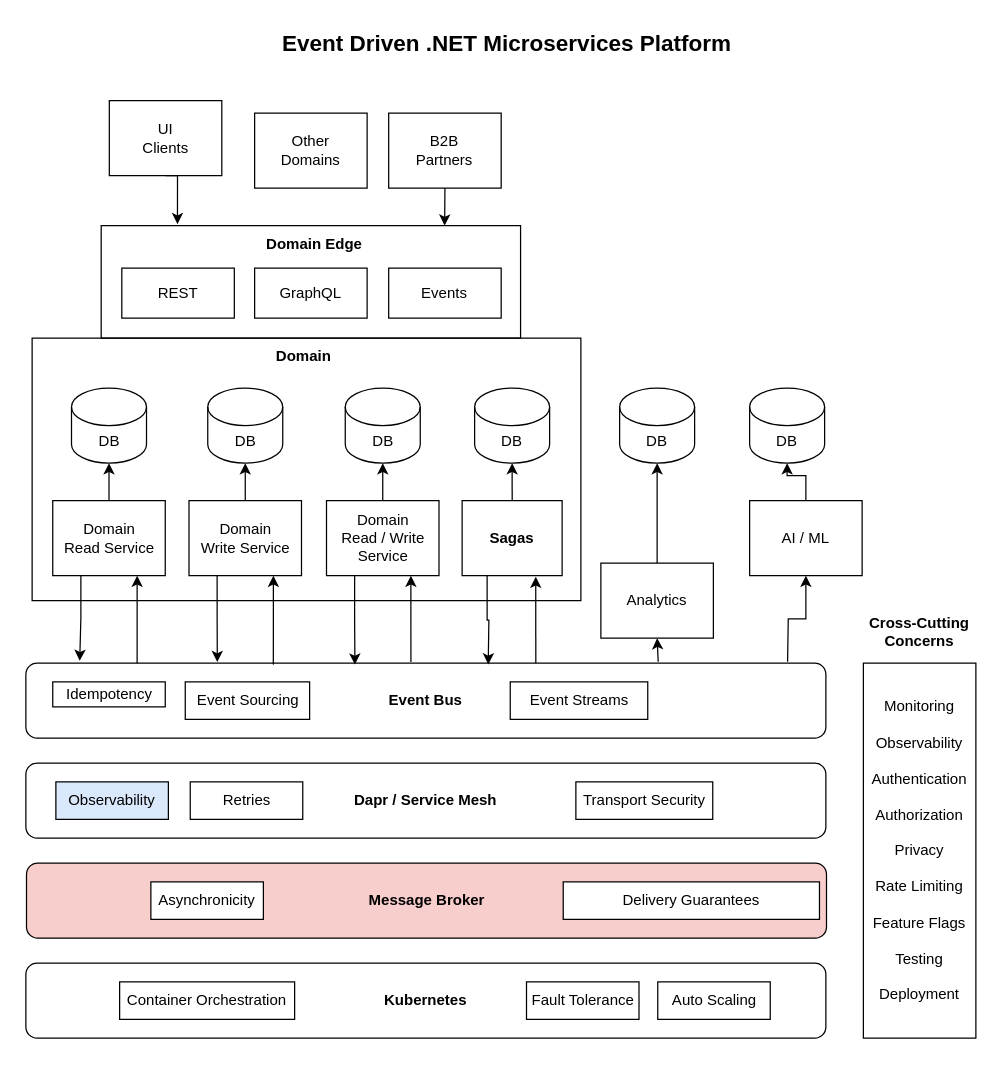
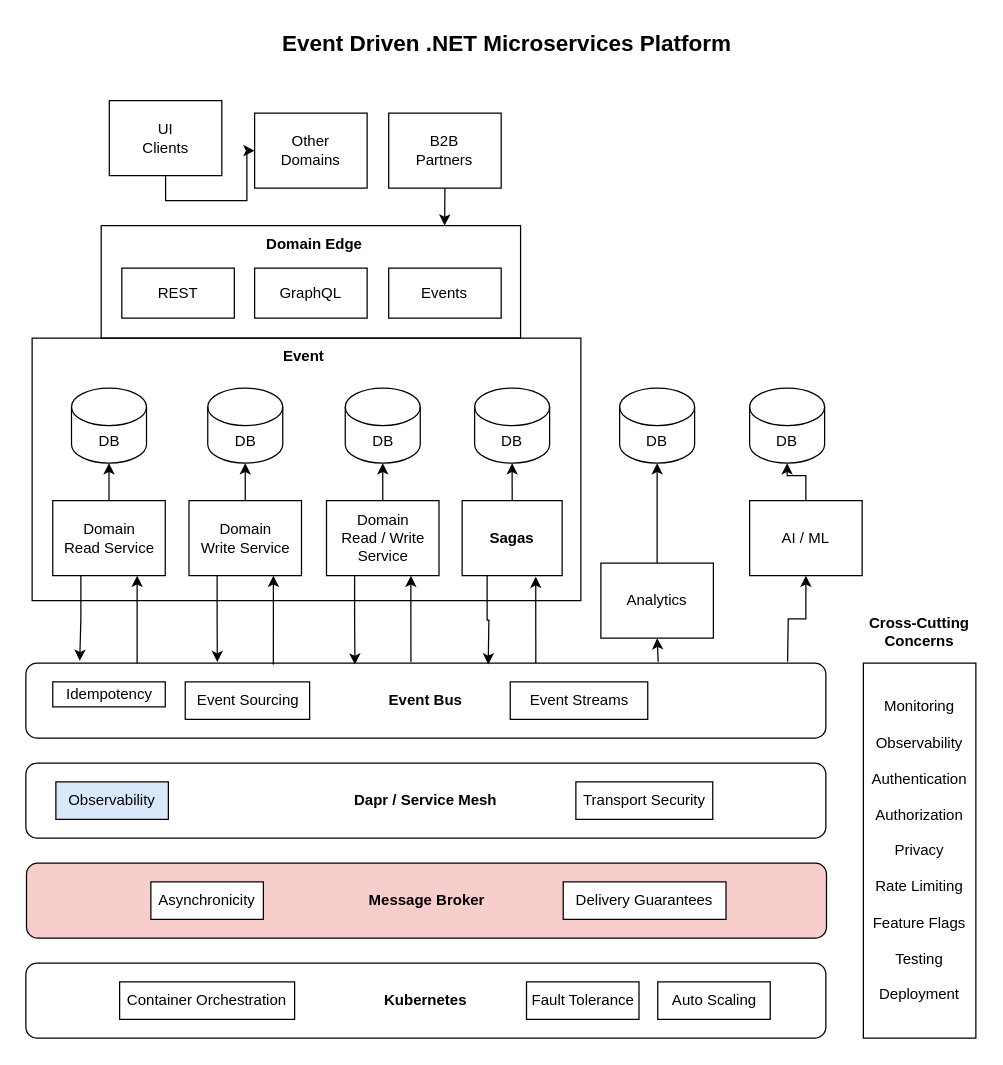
edge "UI Clients" -> "Domain Edge": now "UI Clients" -> "Other Domains"
node "Domain": label "Domain" -> "Event"
node "Retries": removed
node "Delivery Guarantees": size 256x38 -> 163x38
